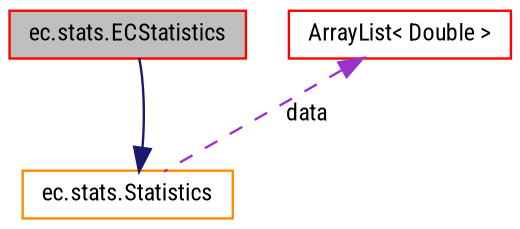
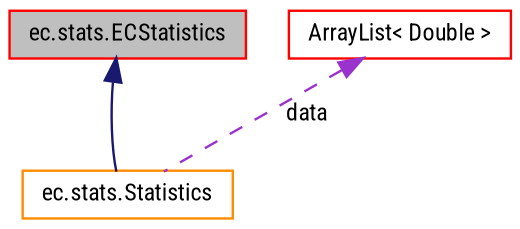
edge "ec.stats.ECStatistics" -> "ec.stats.Statistics": reversed
